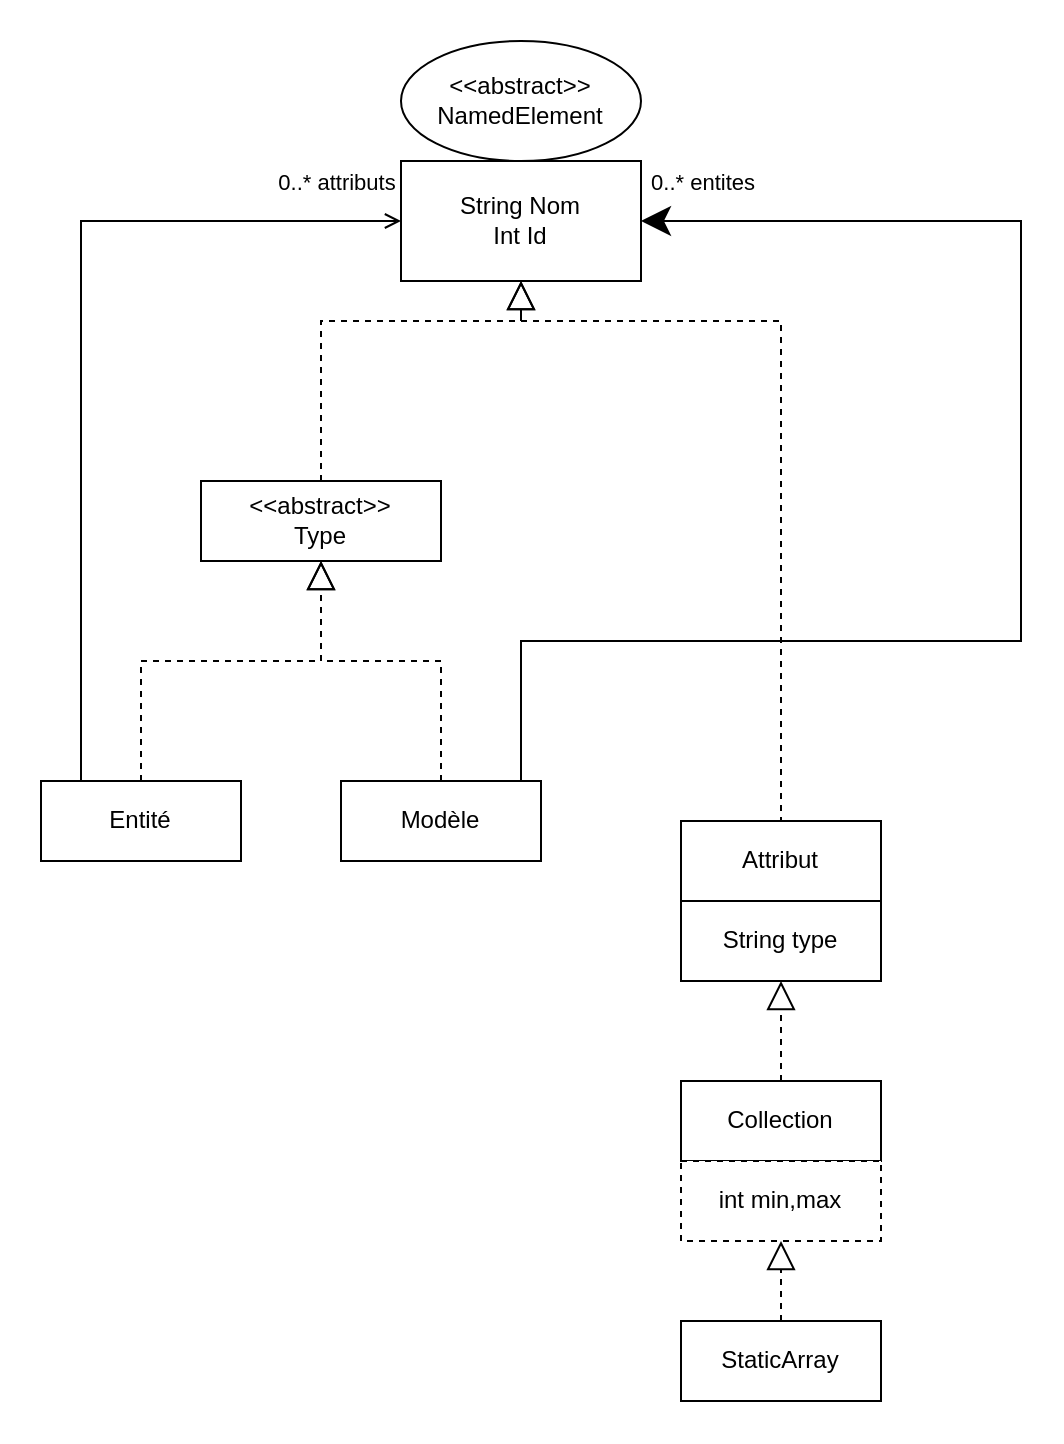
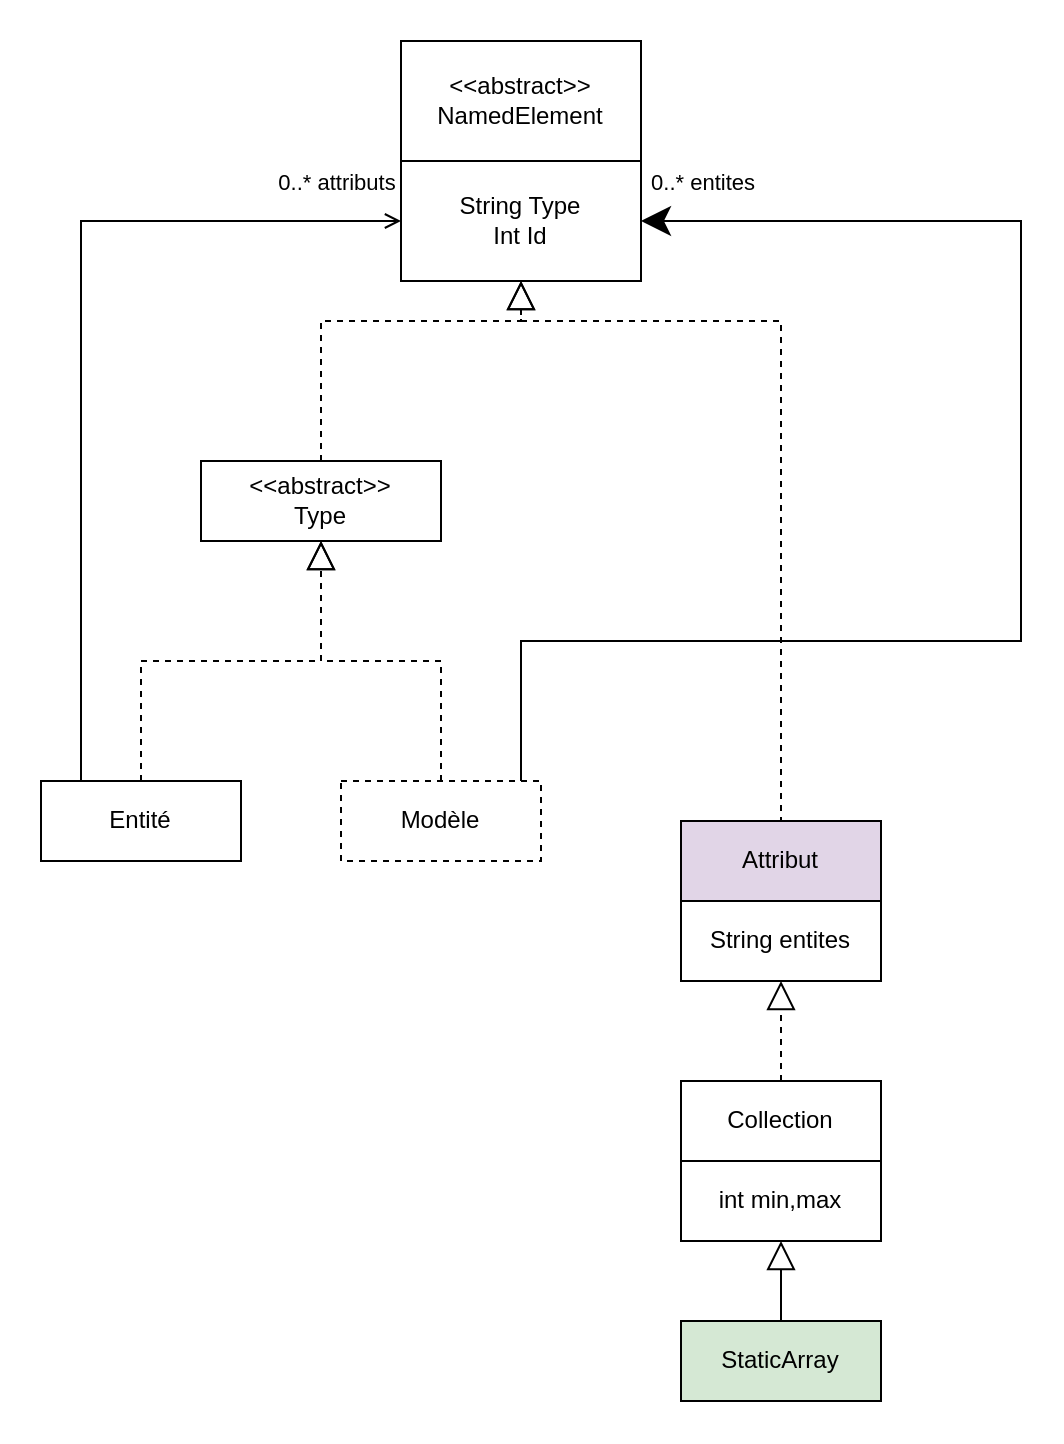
node "<<abstract>> NamedElement": shape ellipse -> rectangle
node "String Nom Int Id": label "String Nom Int Id" -> "String Type Int Id"
node "<<abstract>> Type": moved (321, 521) -> (321, 501)
node "Modèle": style solid -> dashed
node "Attribut": fillcolor #ffffff -> #e1d5e7
node "String type": label "String type" -> "String entites"
node "int min,max": style dashed -> solid
edge "StaticArray" -> "int min,max": style dashed -> solid
node "StaticArray": fillcolor #ffffff -> #d5e8d4
